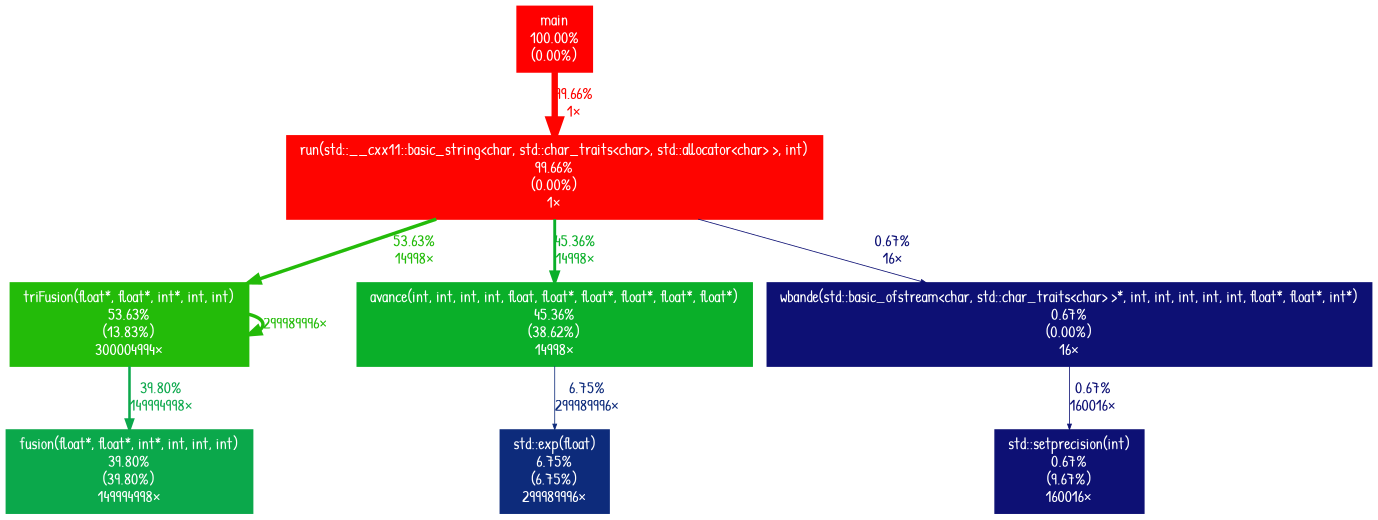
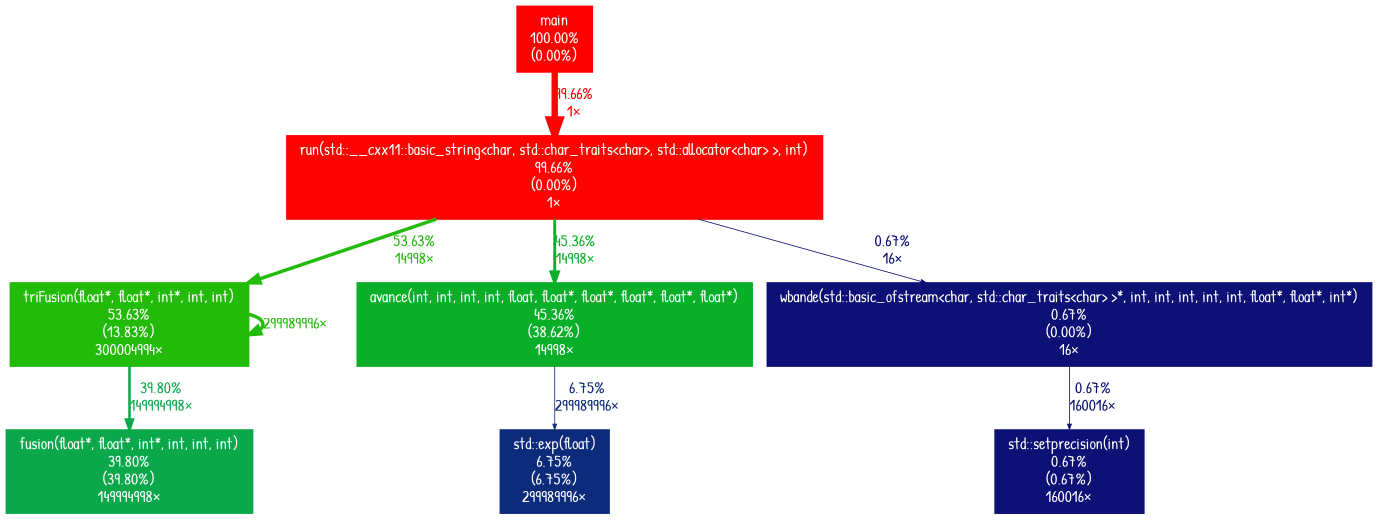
node "std::setprecision(int) 0.67% (9.67%) 160016×": label "std::setprecision(int) 0.67% (9.67%) 160016×" -> "std::setprecision(int) 0.67% (0.67%) 160016×"
